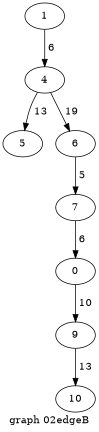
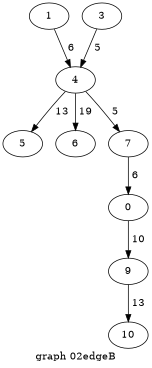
node "3": added
edge "6" -> "7": now "4" -> "7"
